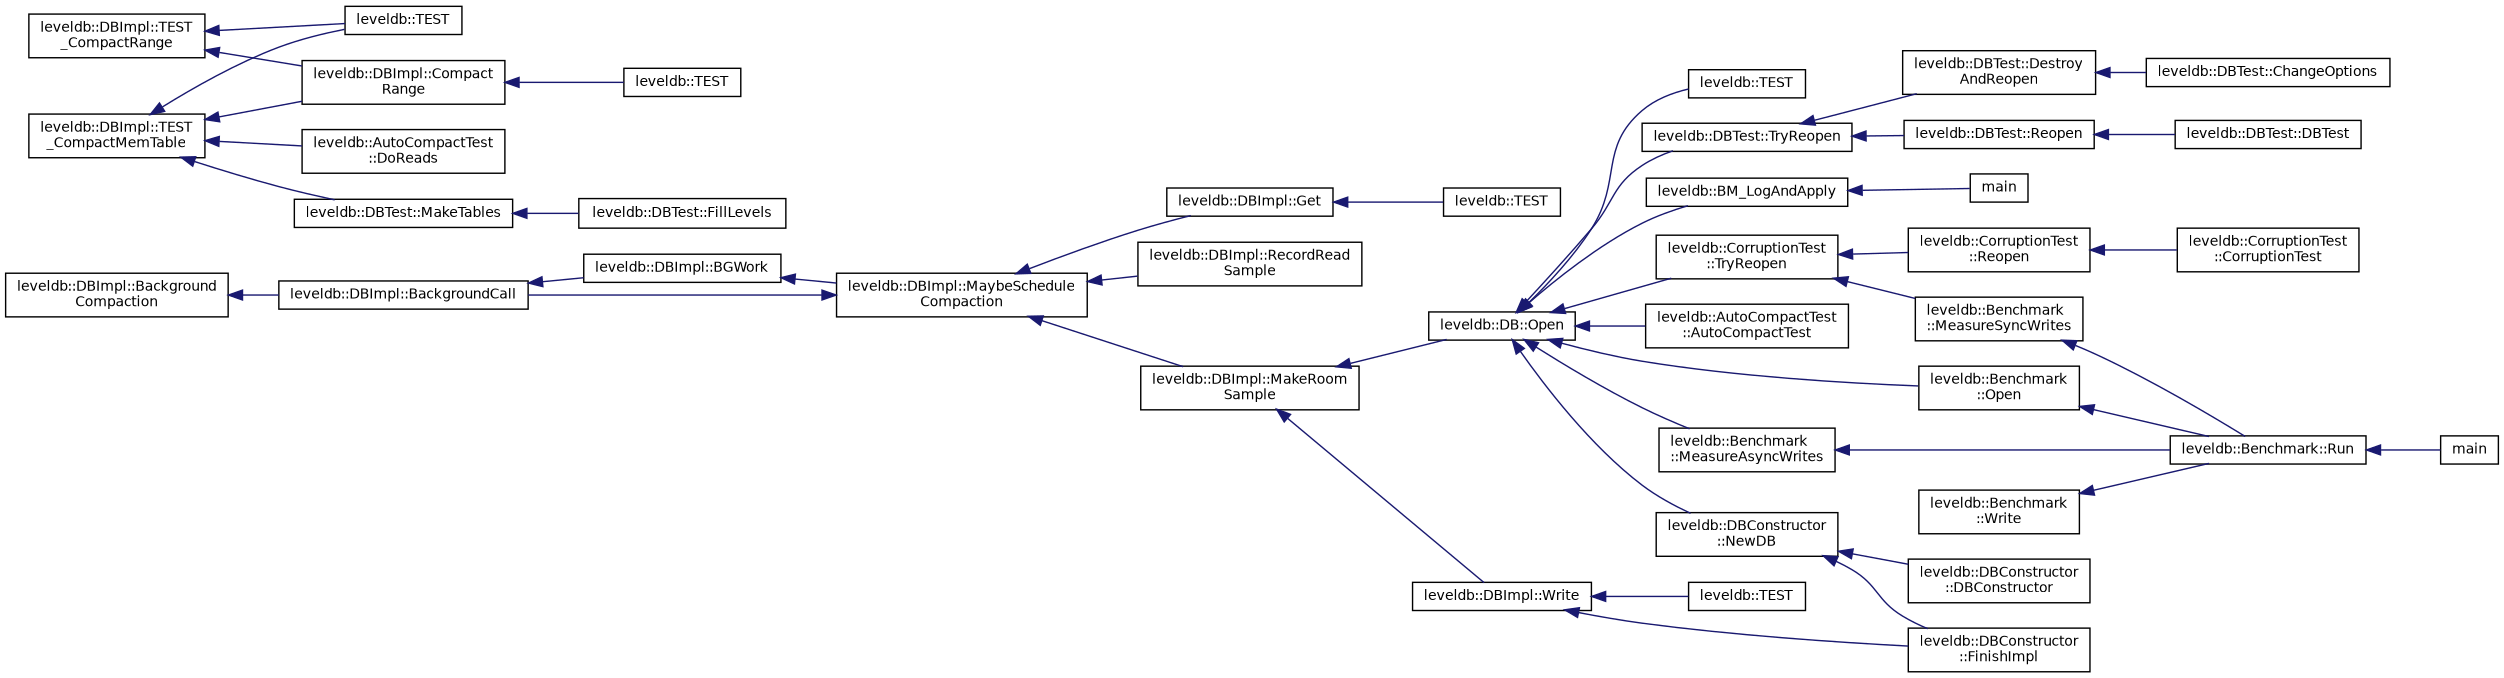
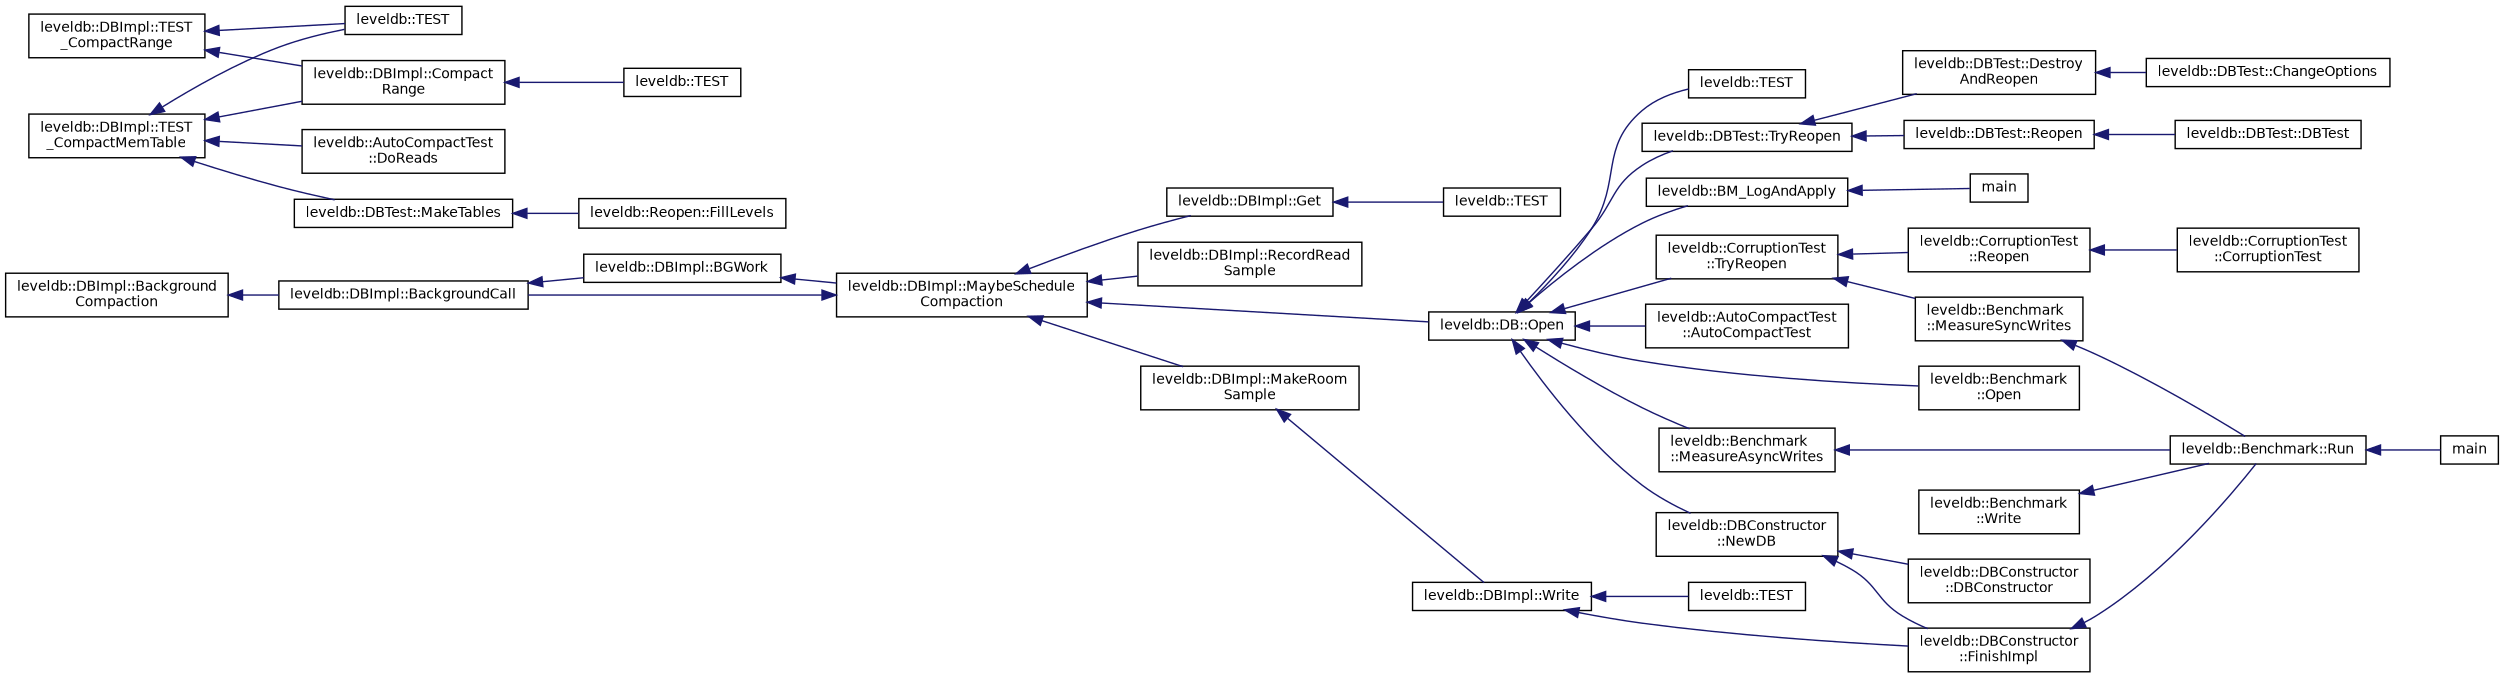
node "leveldb::DBTest::FillLevels": label "leveldb::DBTest::FillLevels" -> "leveldb::Reopen::FillLevels"
edge "leveldb::DB::Open" -> "leveldb::DBImpl::MakeRoom Sample": now "leveldb::DB::Open" -> "leveldb::DBImpl::MaybeSchedule Compaction"
edge "leveldb::Benchmark::Run" -> "leveldb::Benchmark ::Open": now "leveldb::Benchmark::Run" -> "leveldb::DBConstructor ::FinishImpl"
